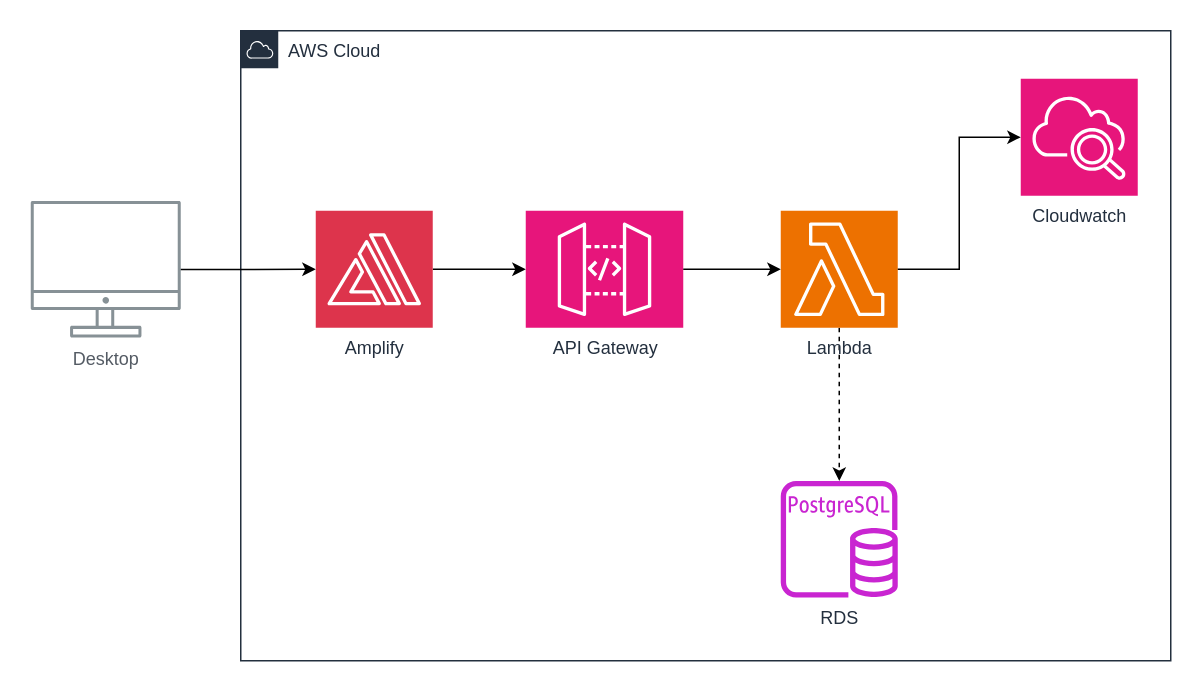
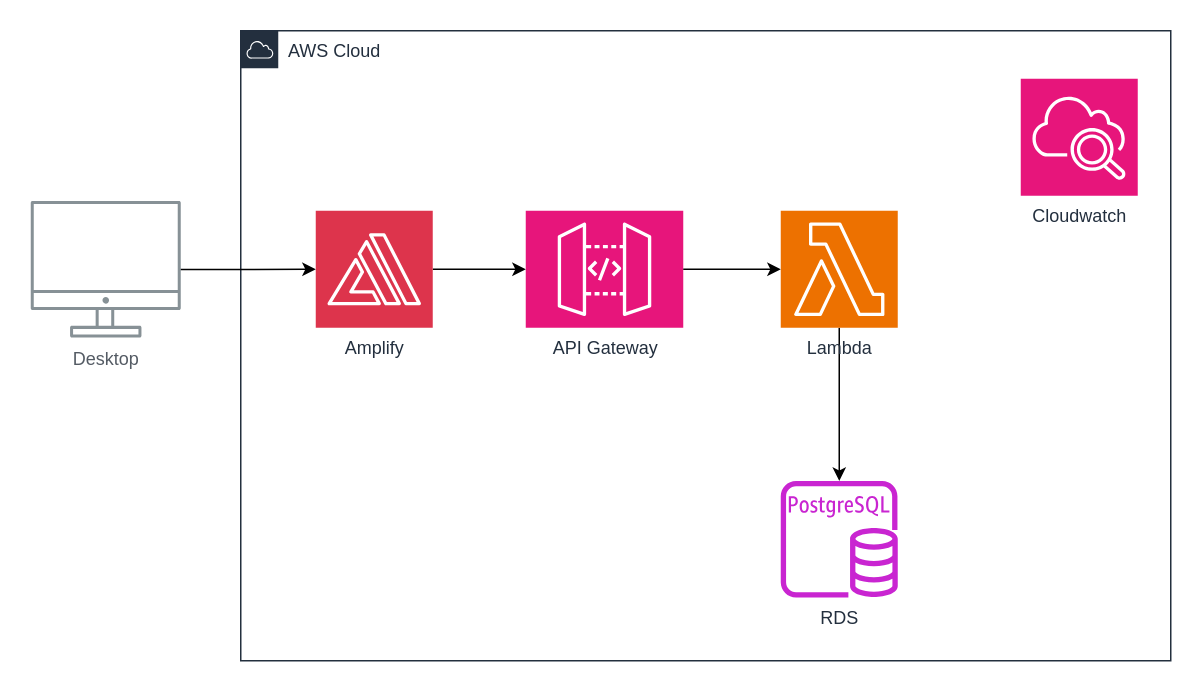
edge "Lambda" -> "Cloudwatch": removed
edge "Lambda" -> "RDS": style dashed -> solid
